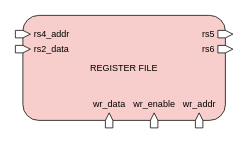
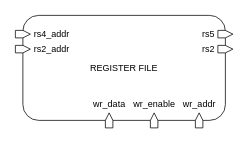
node "rs2_data": label "rs2_data" -> "rs2_addr"
node "rs6": label "rs6" -> "rs2"
node "REGISTER FILE": fillcolor #f8cecc -> #ffffff
